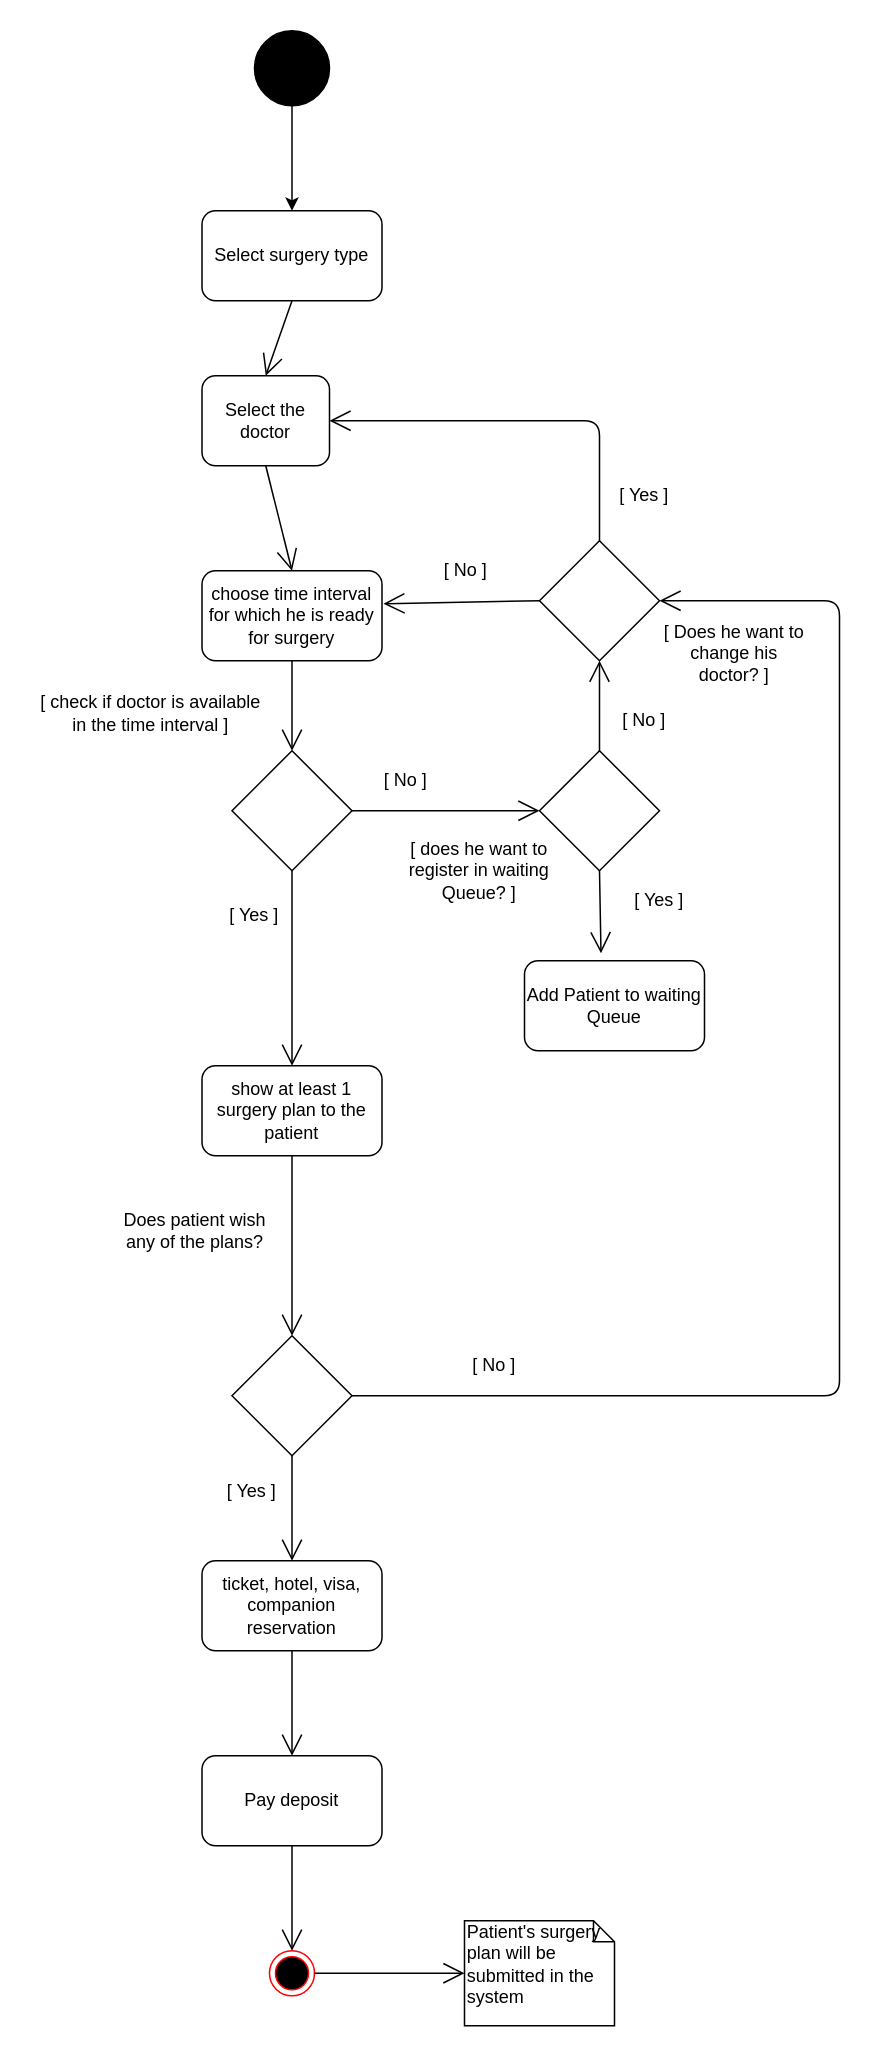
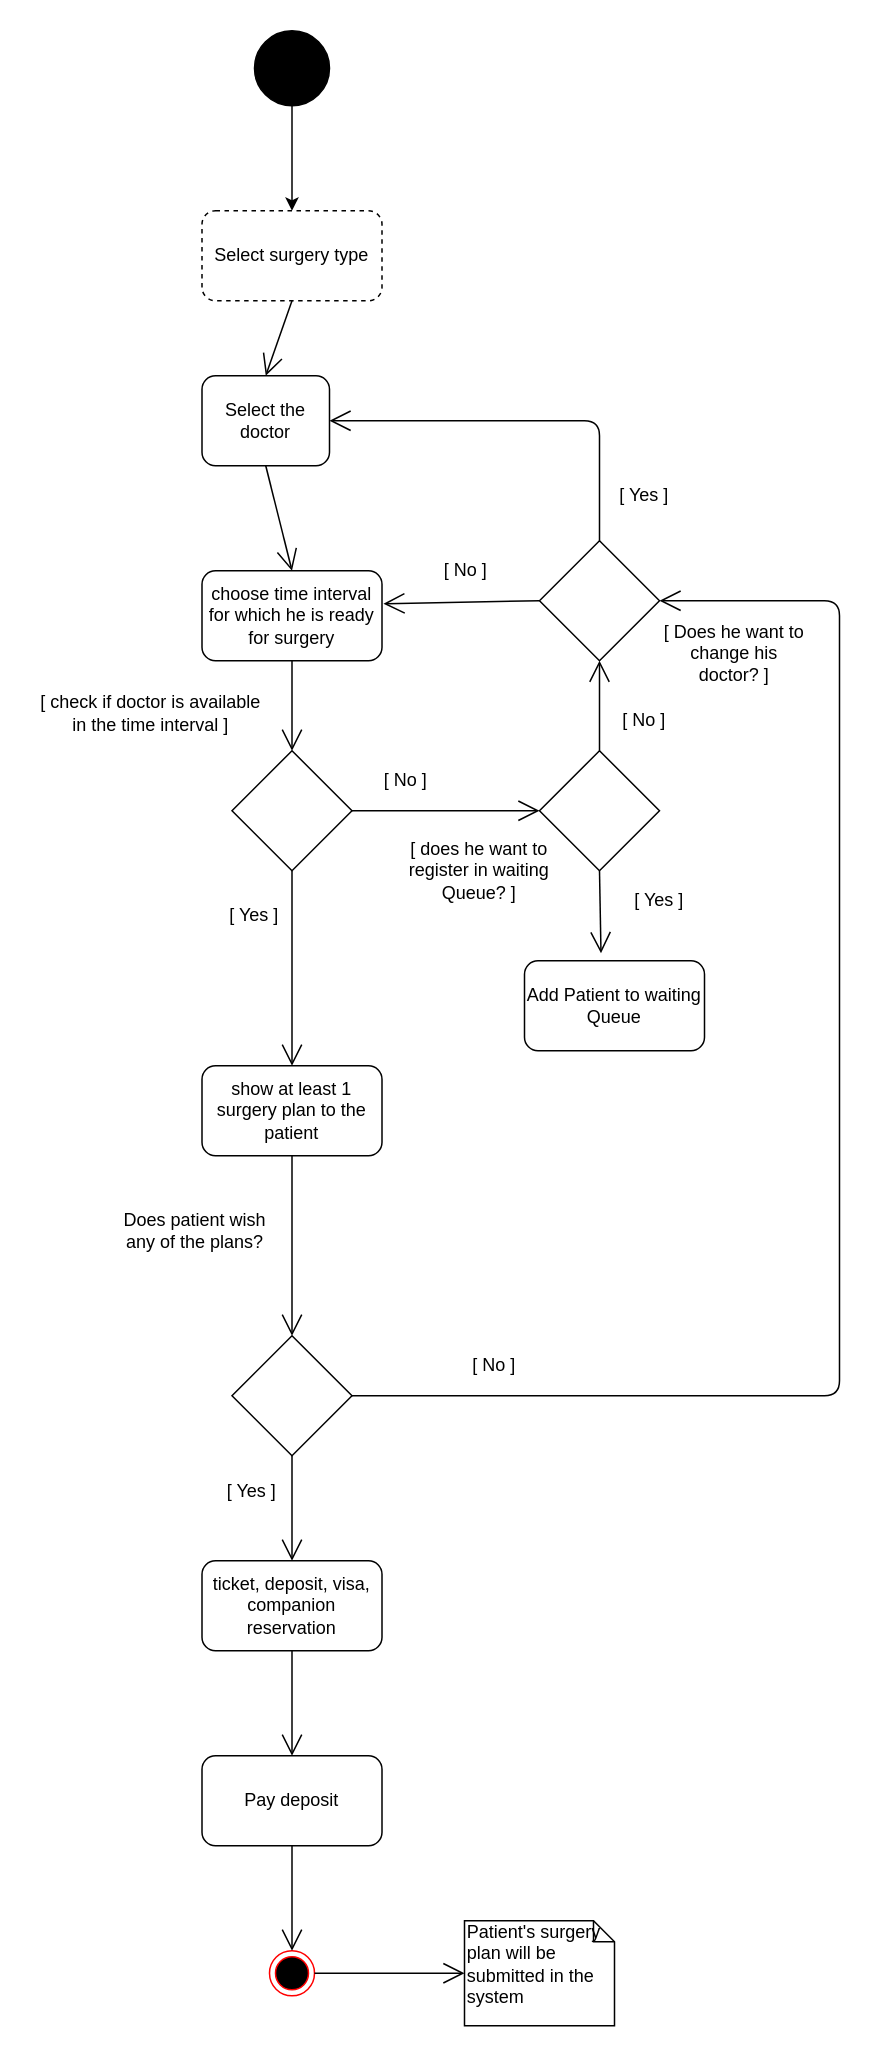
node "Select surgery type": style solid -> dashed
node "ticket, hotel, visa, companion reservation": label "ticket, hotel, visa, companion reservation" -> "ticket, deposit, visa, companion reservation"
